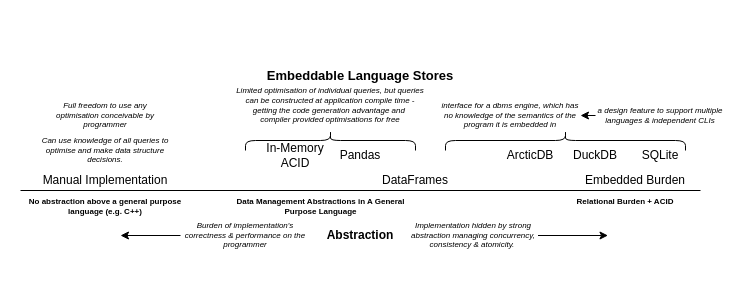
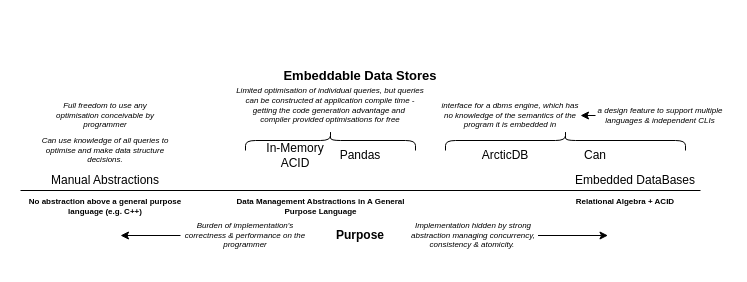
node "Embeddable Language Stores": label "Embeddable Language Stores" -> "Embeddable Data Stores"
node "ArcticDB": moved (531, 156) -> (506, 156)
node "DuckDB": label "DuckDB" -> "Can"
node "SQLite": removed
node "Manual Implementation": label "Manual Implementation" -> "Manual Abstractions"
node "DataFrames": removed
node "Embedded Burden": label "Embedded Burden" -> "Embedded DataBases"
node "Relational Burden + ACID": label "Relational Burden + ACID" -> "Relational Algebra + ACID"
node "Abstraction": label "Abstraction" -> "Purpose"
